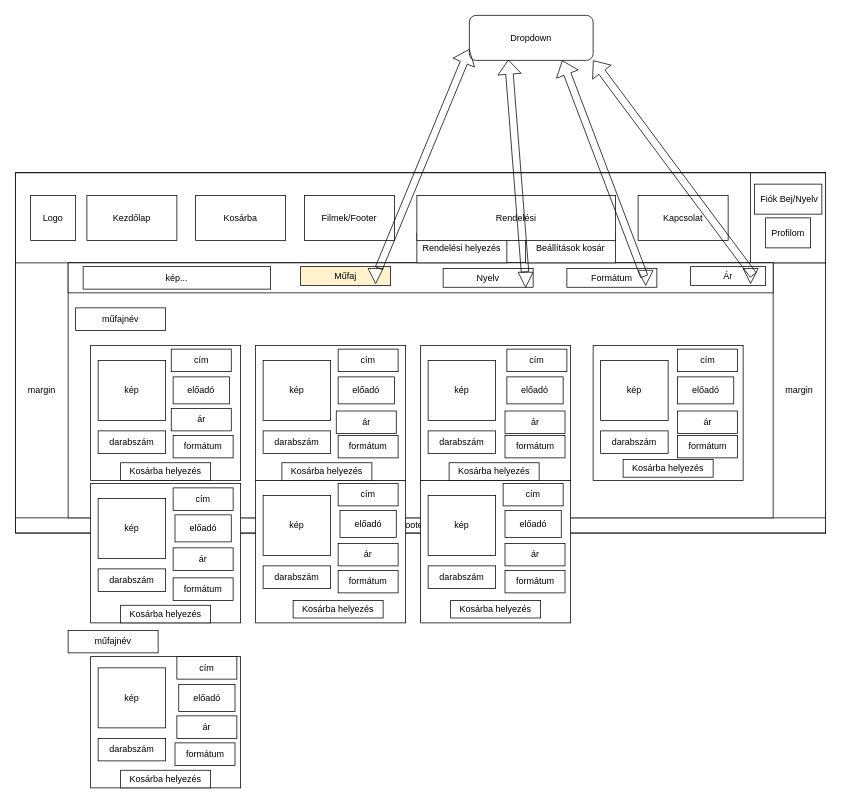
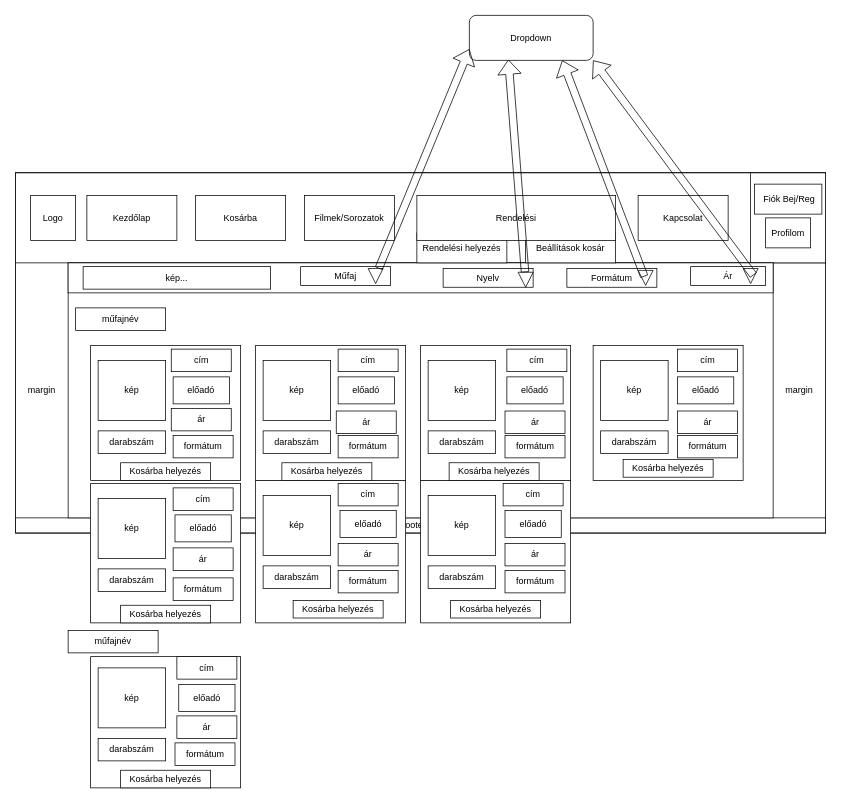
node "Fiók Bej/Nyelv": label "Fiók Bej/Nyelv" -> "Fiók Bej/Reg"
node "Filmek/Footer": label "Filmek/Footer" -> "Filmek/Sorozatok"
node "Műfaj": fillcolor #fff2cc -> #ffffff
